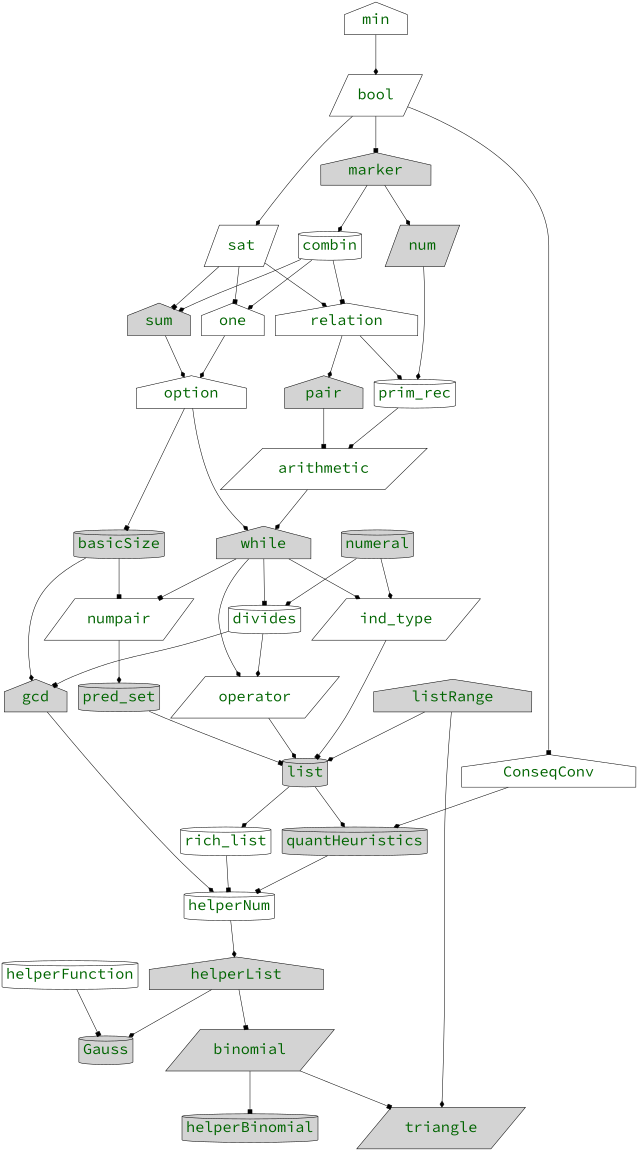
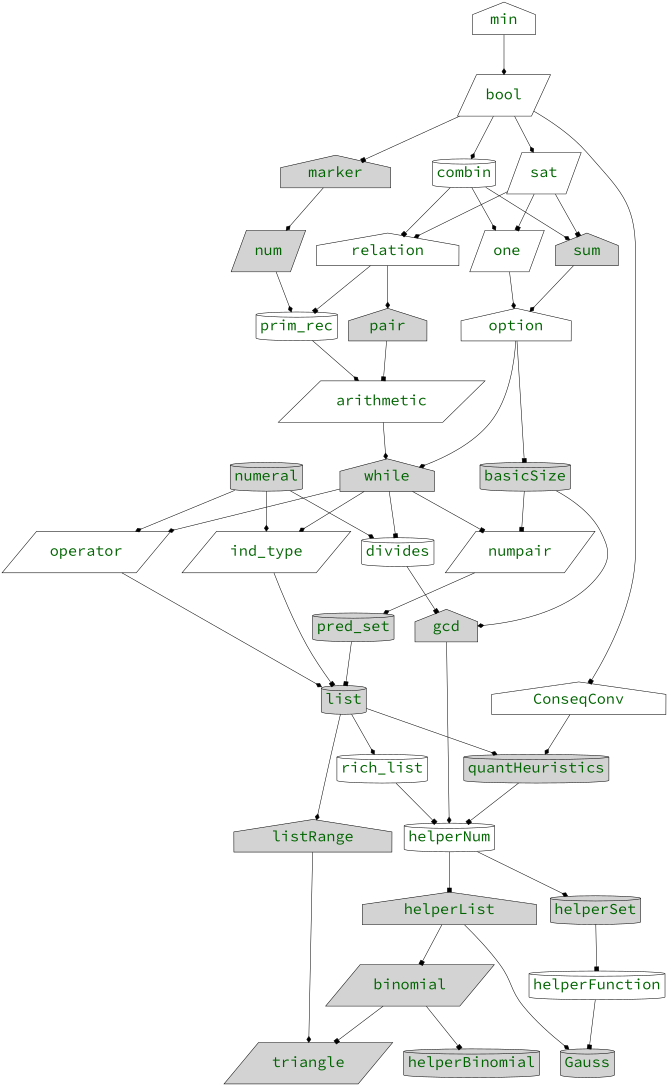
edge "marker" -> "combin": now "bool" -> "combin"
node "one": shape house -> parallelogram
edge "relation" -> "prim_rec": arrowhead diamond -> box
edge "divides" -> "operator": now "numeral" -> "operator"
edge "listRange" -> "list": reversed
node "helperSet": added
edge "helperNum" -> "helperList": arrowhead diamond -> box
